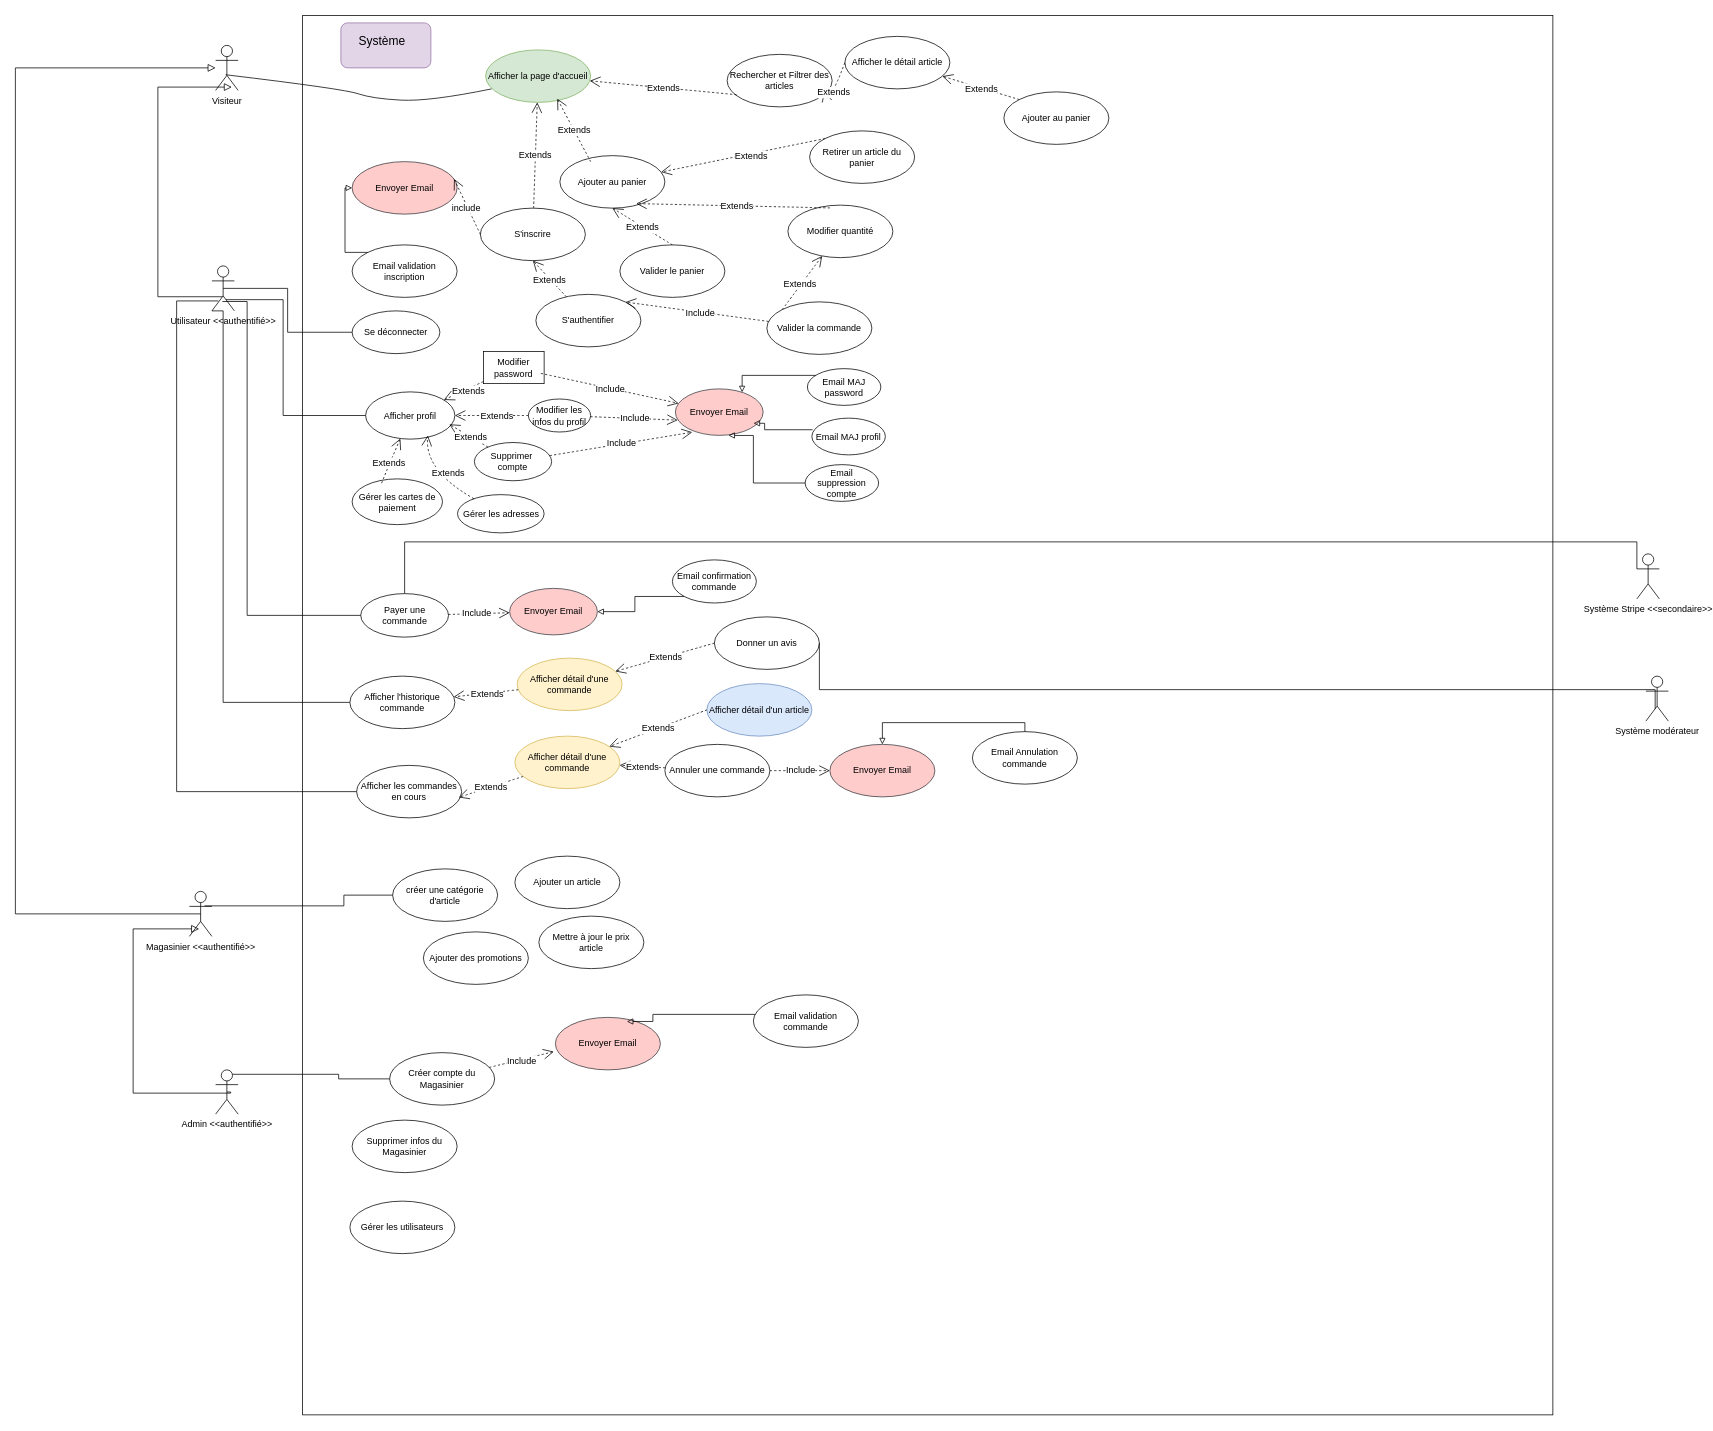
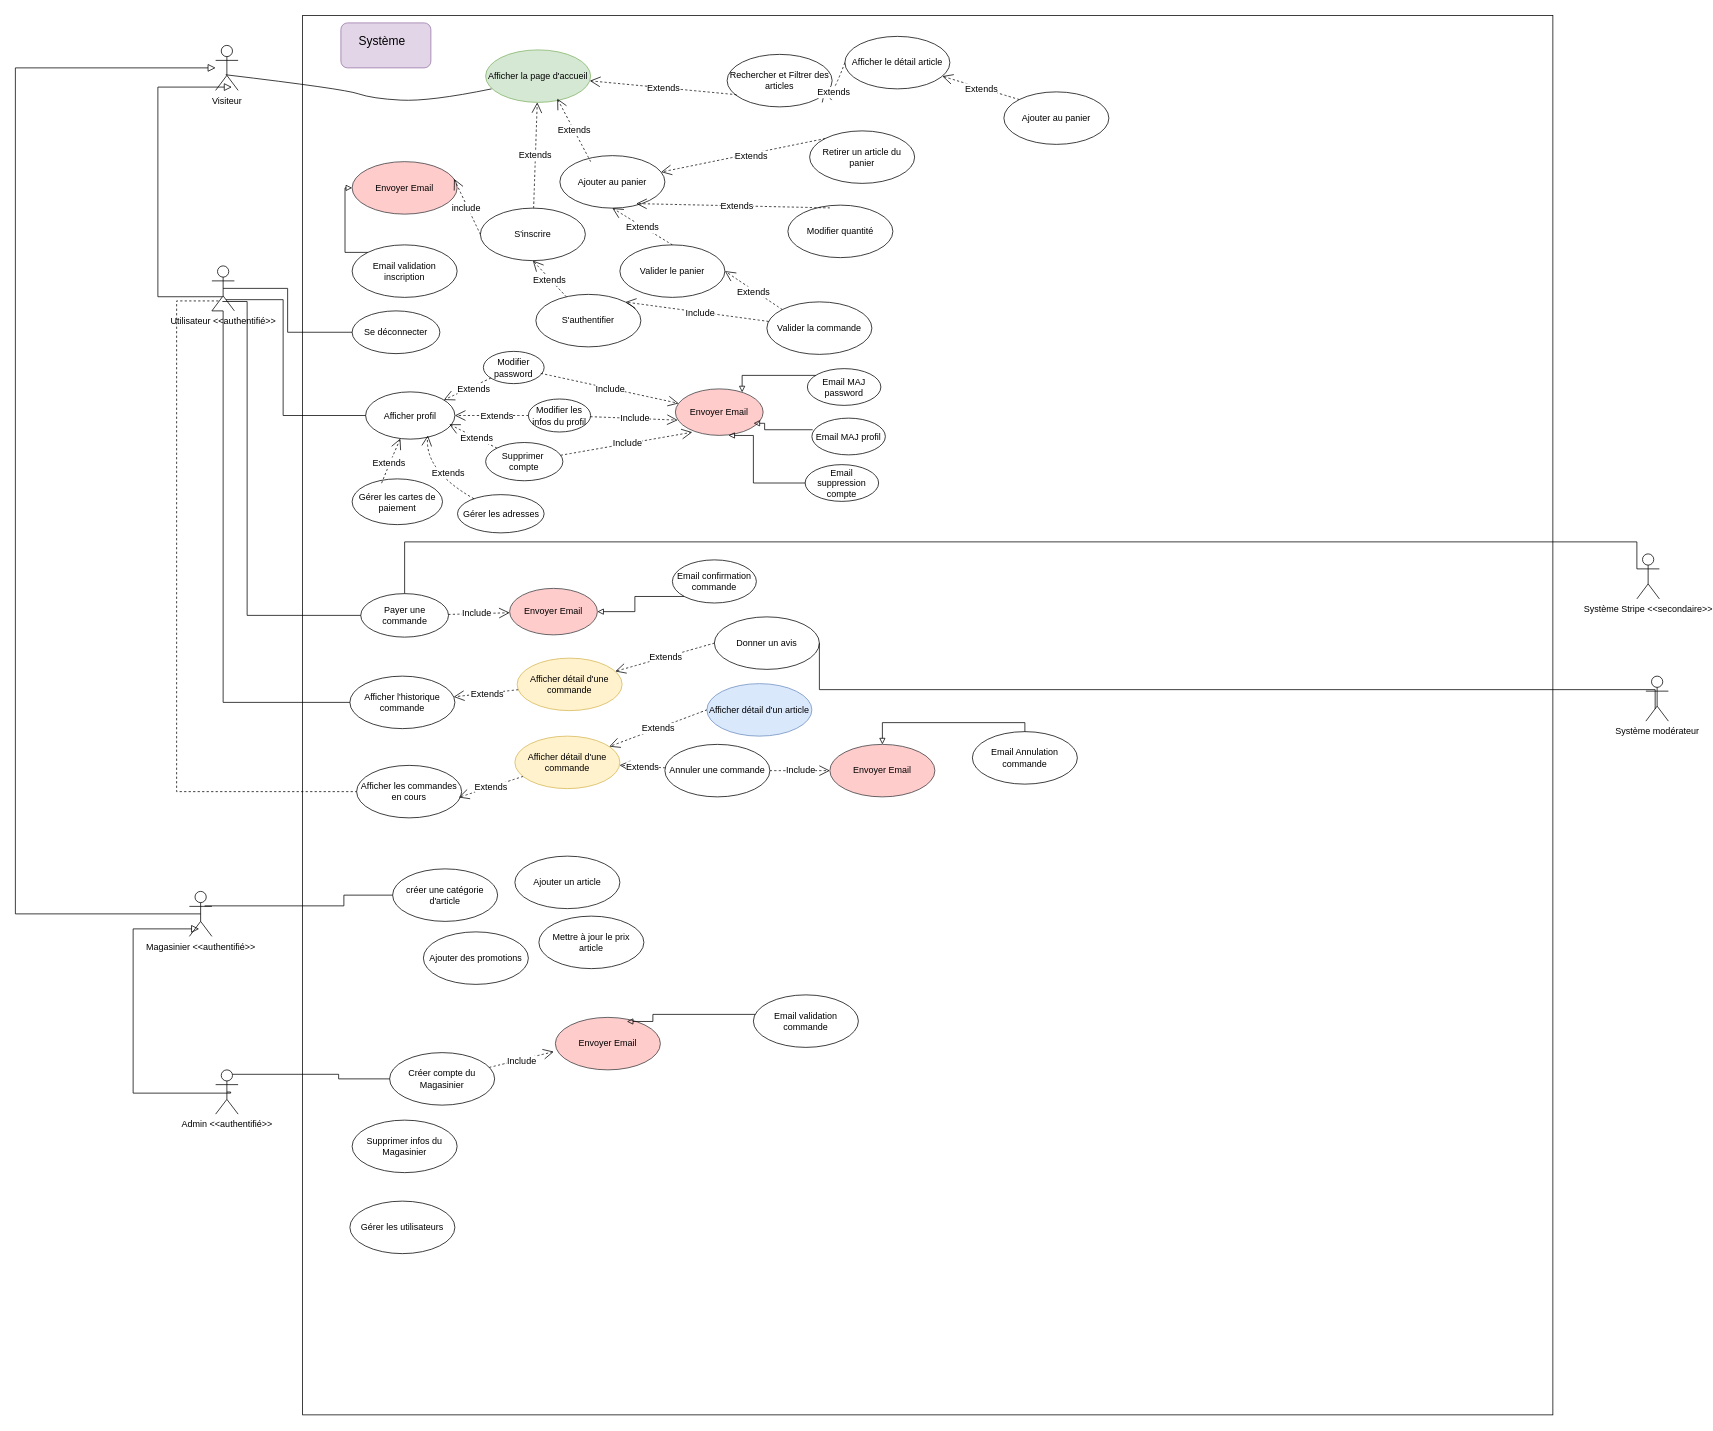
edge "Valider la commande" -> "Modifier quantité": now "Valider la commande" -> "Valider le panier"
node "Modifier password": shape rectangle -> ellipse
node "Supprimer compte": moved (513, 462) -> (524, 462)
edge "Utilisateur <<authentifié>>" -- "Afficher les commandes en cours": style solid -> dashed
